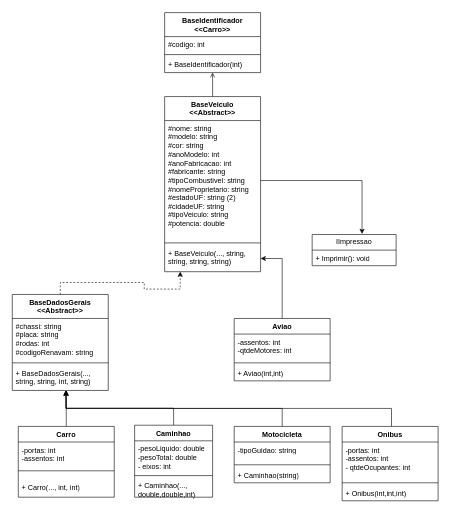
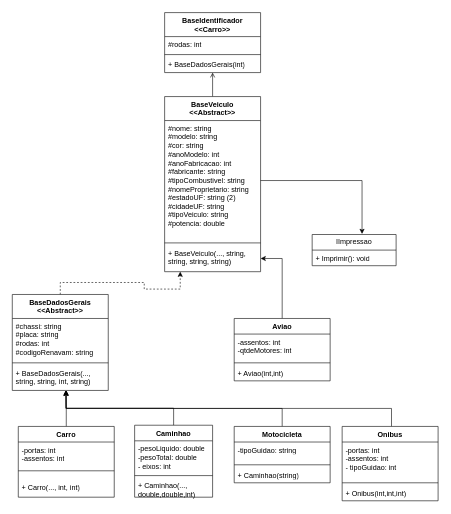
node "#codigo: int": label "#codigo: int" -> "#rodas: int"
node "+ BaseIdentificador(int)": label "+ BaseIdentificador(int)" -> "+ BaseDadosGerais(int)"
node "-portas: int -assentos: int - qtdeOcupantes: int": label "-portas: int -assentos: int - qtdeOcupantes: int" -> "-portas: int -assentos: int - tipoGuidao: int"
